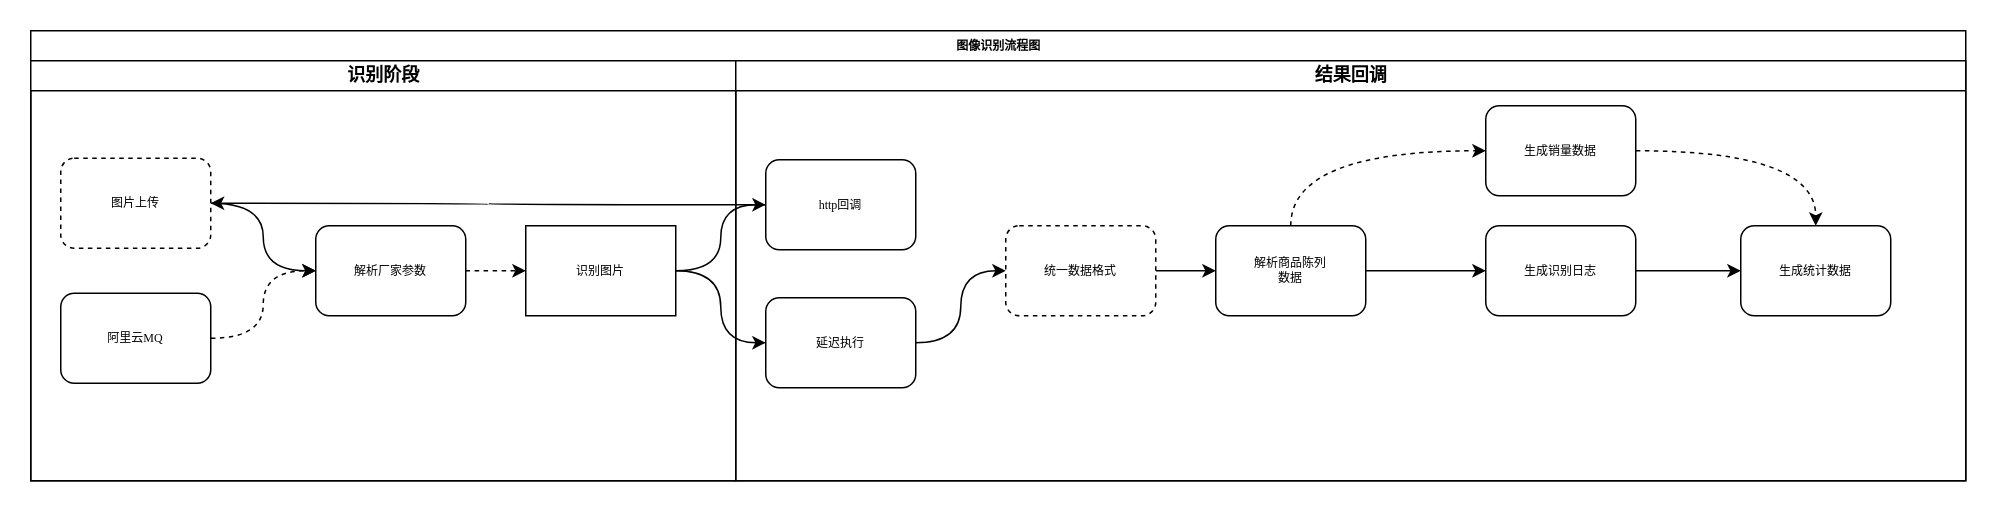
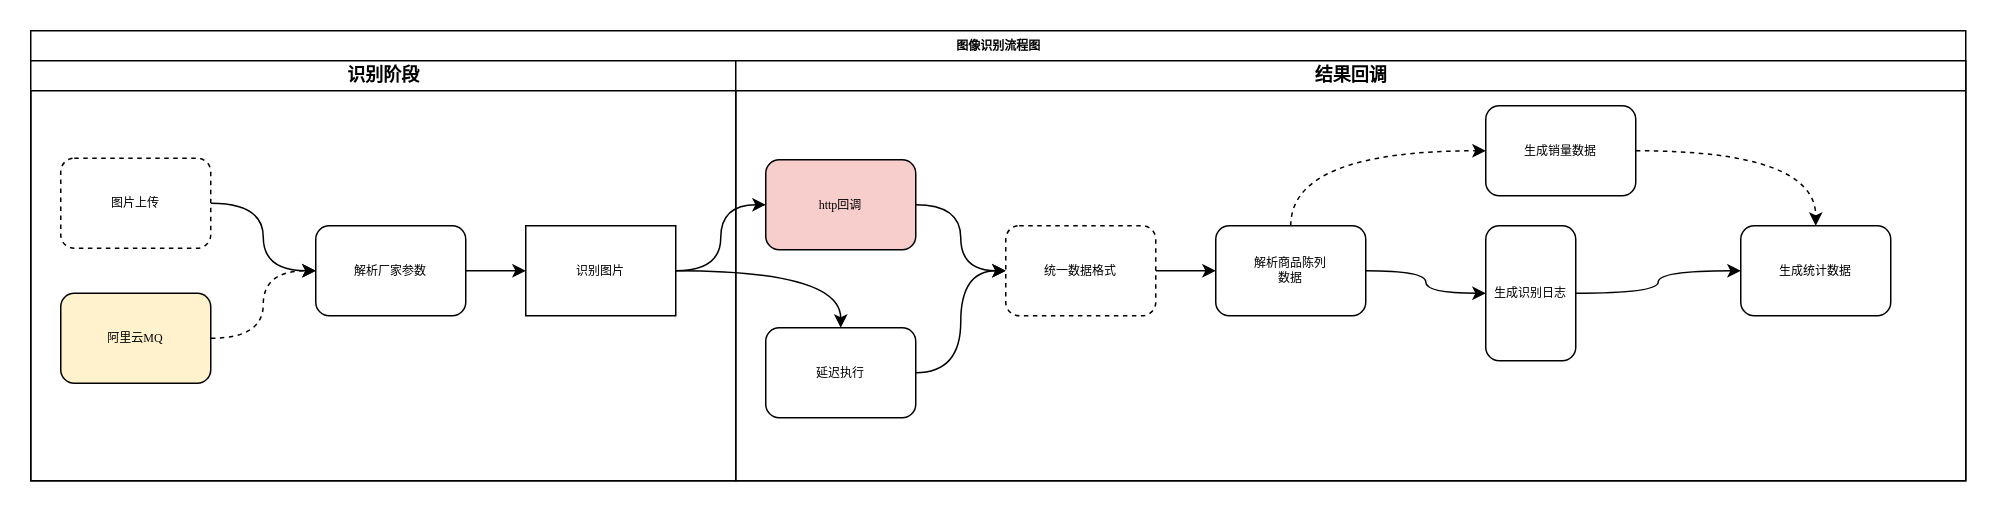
edge "http回调" -> "图片上传": now "http回调" -> "统一数据格式"
node "http回调": fillcolor #ffffff -> #f8cecc
edge "解析厂家参数" -> "识别图片": style dashed -> solid
node "生成识别日志": size 150x90 -> 90x135
node "阿里云MQ": fillcolor #ffffff -> #fff2cc
node "延迟执行": moved (841, 343) -> (841, 373)
